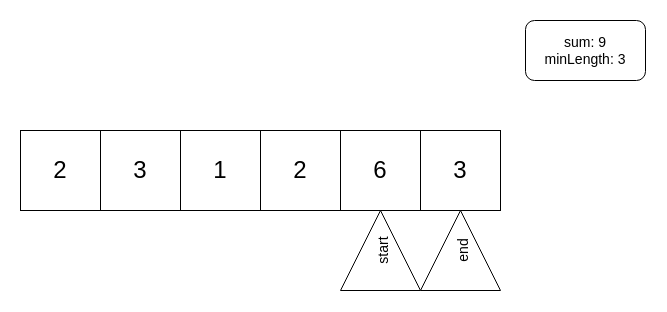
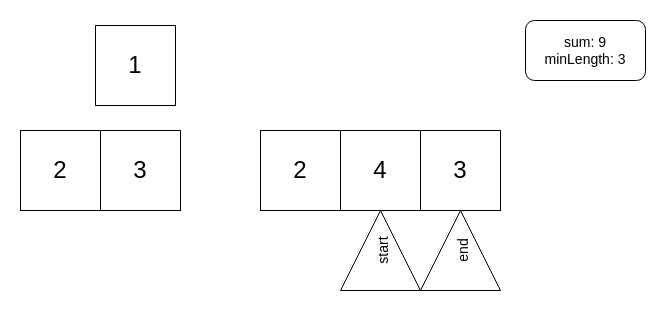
node "1": moved (221, 171) -> (136, 66)
node "6": label "6" -> "4"
